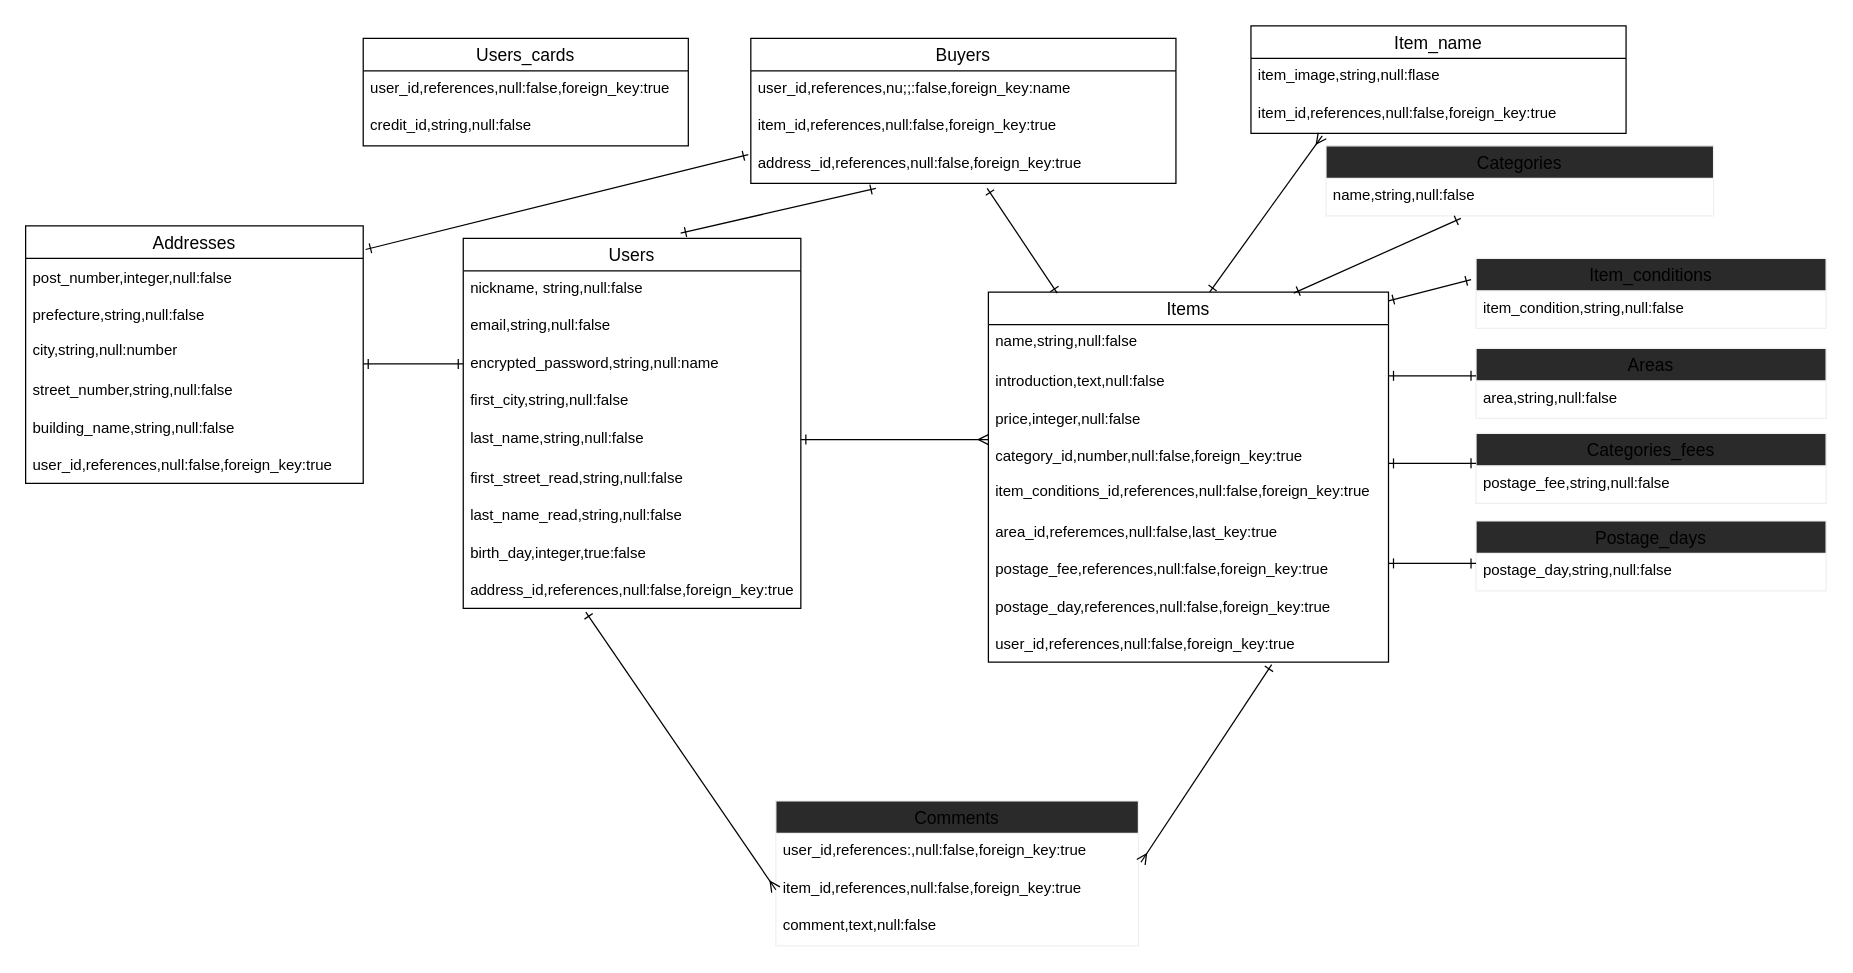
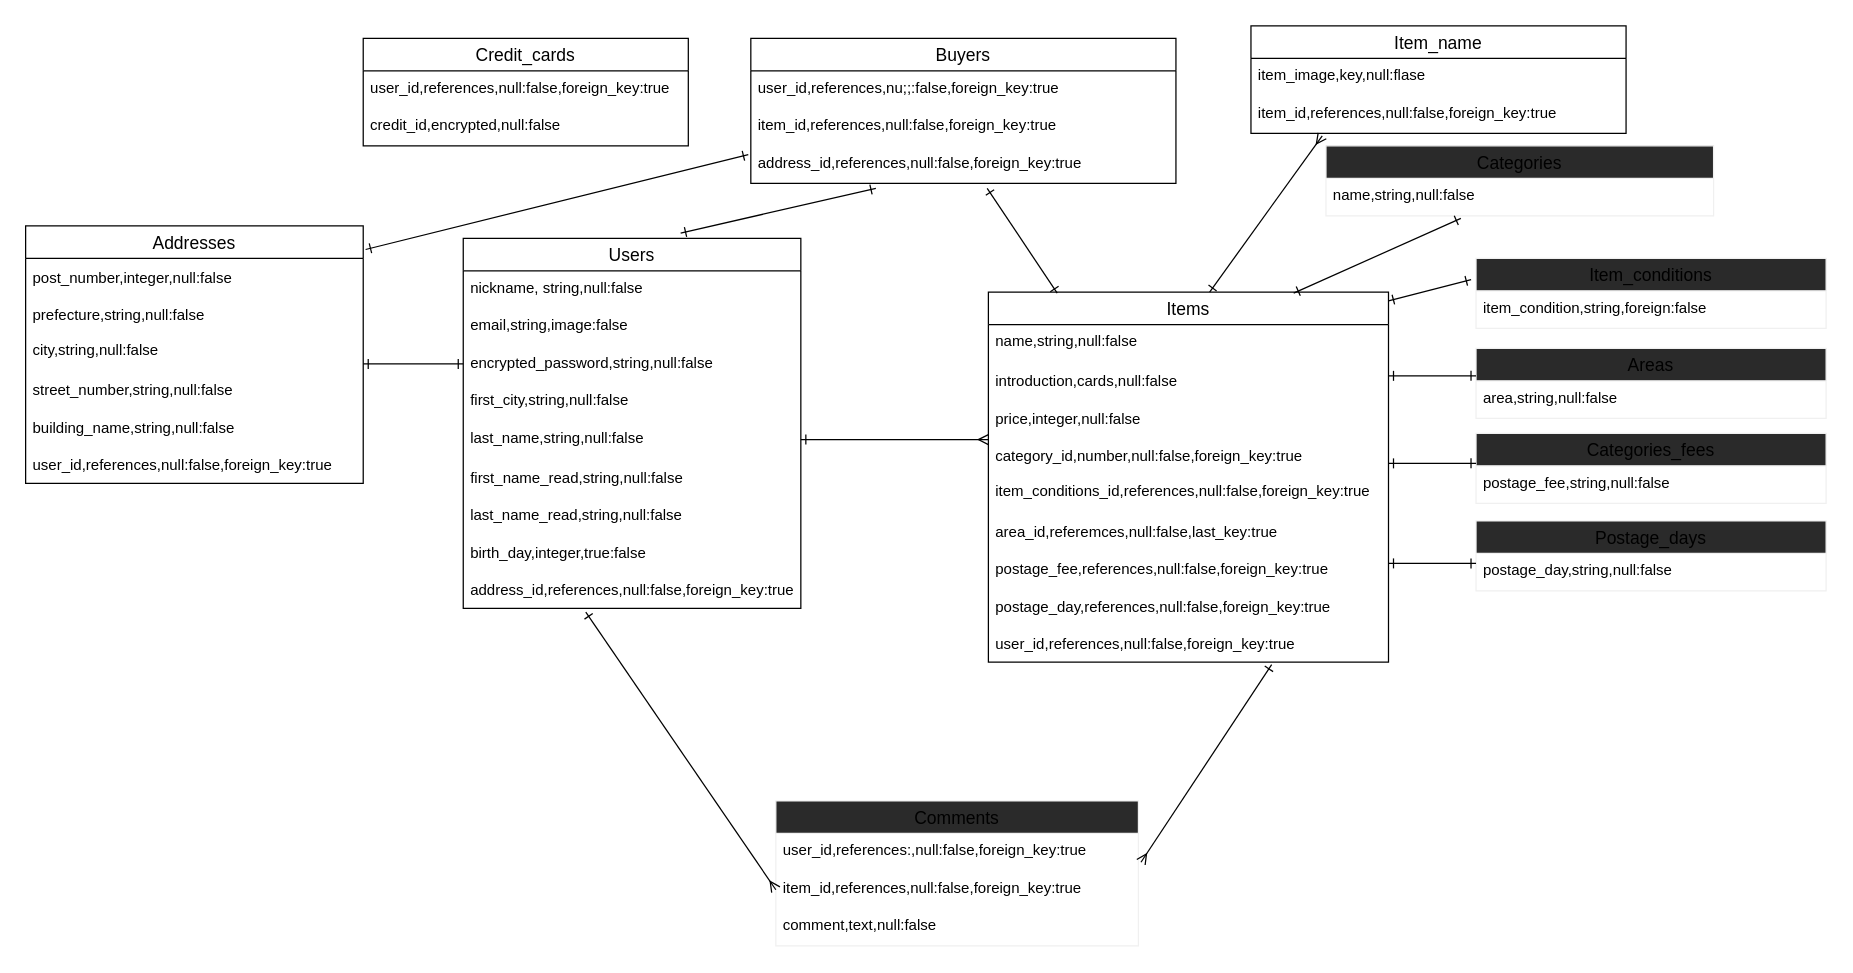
node "Users_cards": label "Users_cards" -> "Credit_cards"
node "item_image,string,null:flase": label "item_image,string,null:flase" -> "item_image,key,null:flase"
node "user_id,references,nu;;:false,foreign_key:name": label "user_id,references,nu;;:false,foreign_key:name" -> "user_id,references,nu;;:false,foreign_key:true"
node "credit_id,string,null:false": label "credit_id,string,null:false" -> "credit_id,encrypted,null:false"
node "item_condition,string,null:false": label "item_condition,string,null:false" -> "item_condition,string,foreign:false"
node "email,string,null:false": label "email,string,null:false" -> "email,string,image:false"
node "city,string,null:number": label "city,string,null:number" -> "city,string,null:false"
node "encrypted_password,string,null:name": label "encrypted_password,string,null:name" -> "encrypted_password,string,null:false"
node "introduction,text,null:false": label "introduction,text,null:false" -> "introduction,cards,null:false"
node "first_street_read,string,null:false": label "first_street_read,string,null:false" -> "first_name_read,string,null:false"
